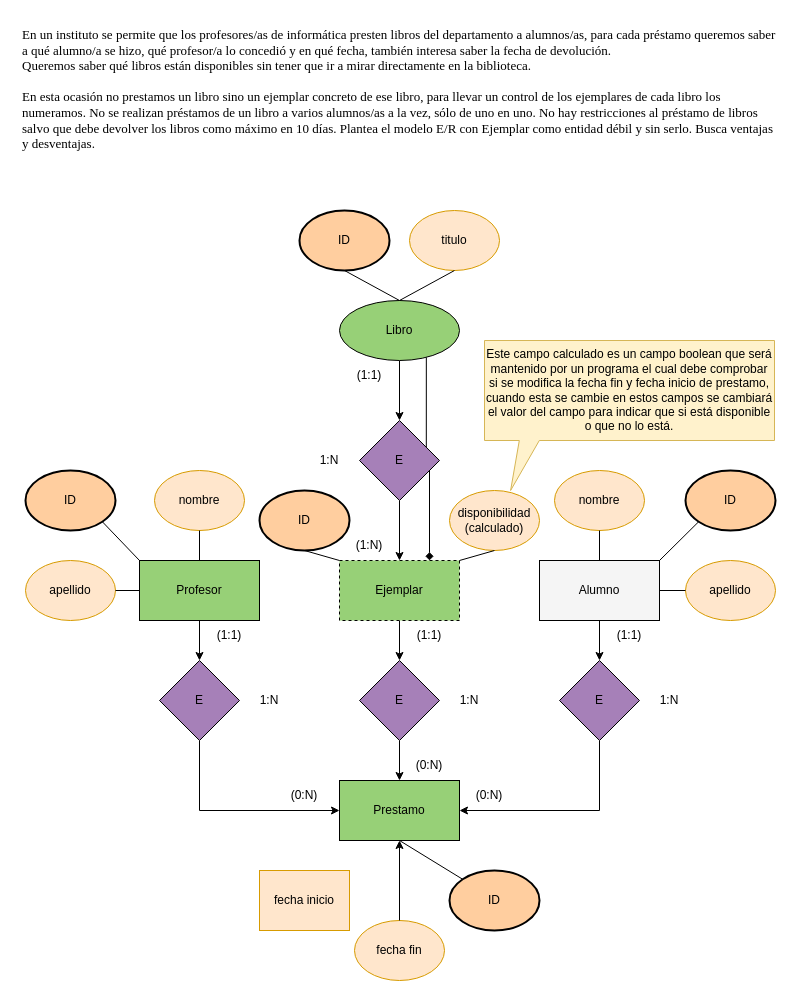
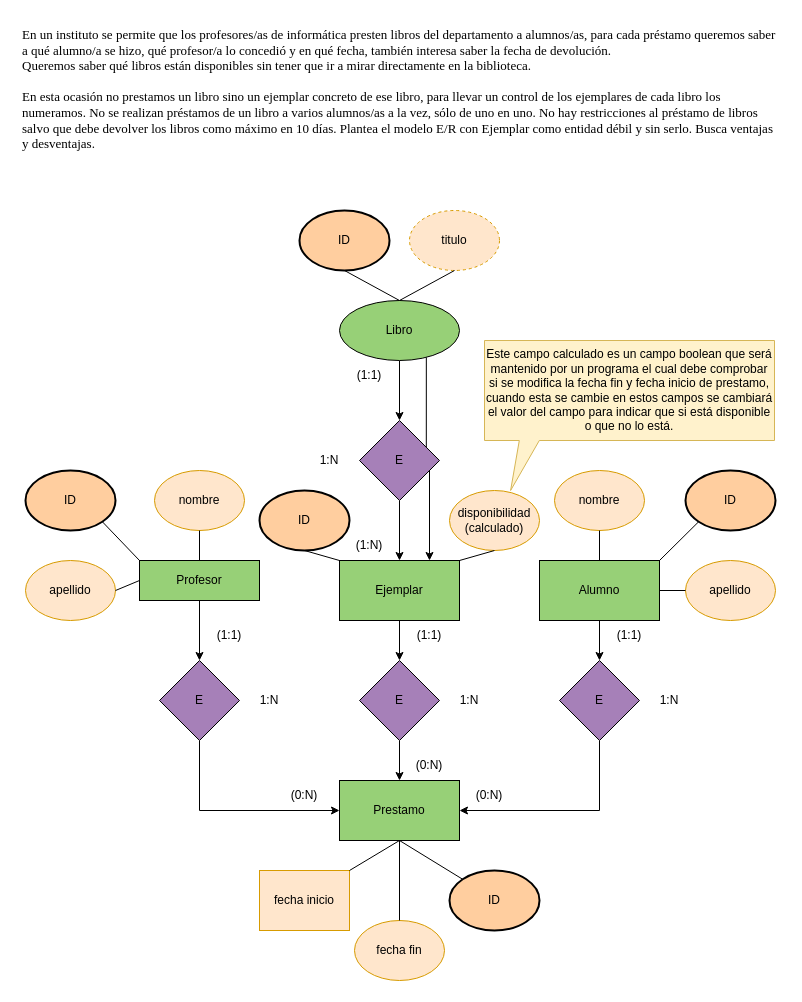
node "titulo": style solid -> dashed
edge "Libro" -> "Ejemplar": arrowhead diamond -> classic
node "Profesor": size 120x60 -> 120x40
node "Ejemplar": style dashed -> solid
node "Alumno": fillcolor #f5f5f5 -> #97d077
edge "fecha fin" -> "Prestamo": arrowhead classic -> none
edge "Prestamo" -- "fecha inicio": added
